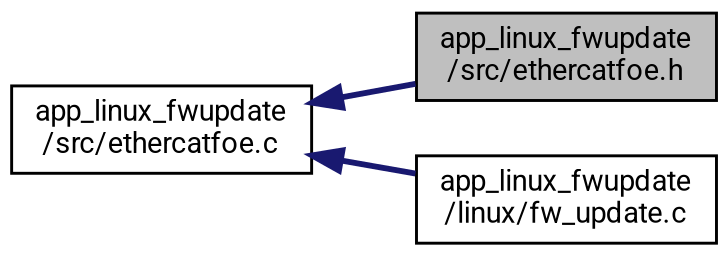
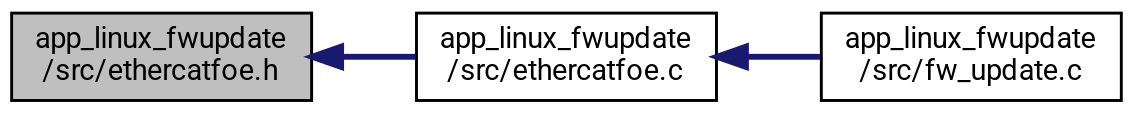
edge "app_linux_fwupdate /src/ethercatfoe.h" -> "app_linux_fwupdate /src/ethercatfoe.c": reversed
node "app_linux_fwupdate /linux/fw_update.c": label "app_linux_fwupdate /linux/fw_update.c" -> "app_linux_fwupdate /src/fw_update.c"
